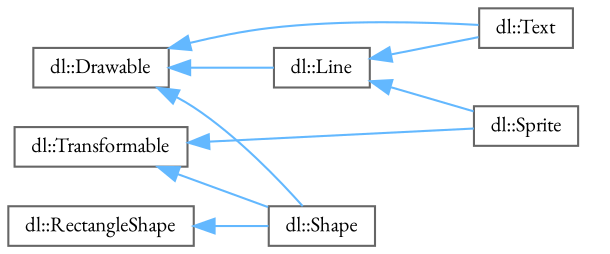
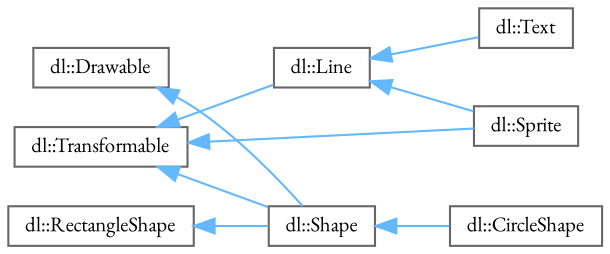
edge "dl::Text" -> "dl::Drawable": removed
edge "dl::Line" -> "dl::Drawable": now "dl::Line" -> "dl::Transformable"
node "dl::CircleShape": added
